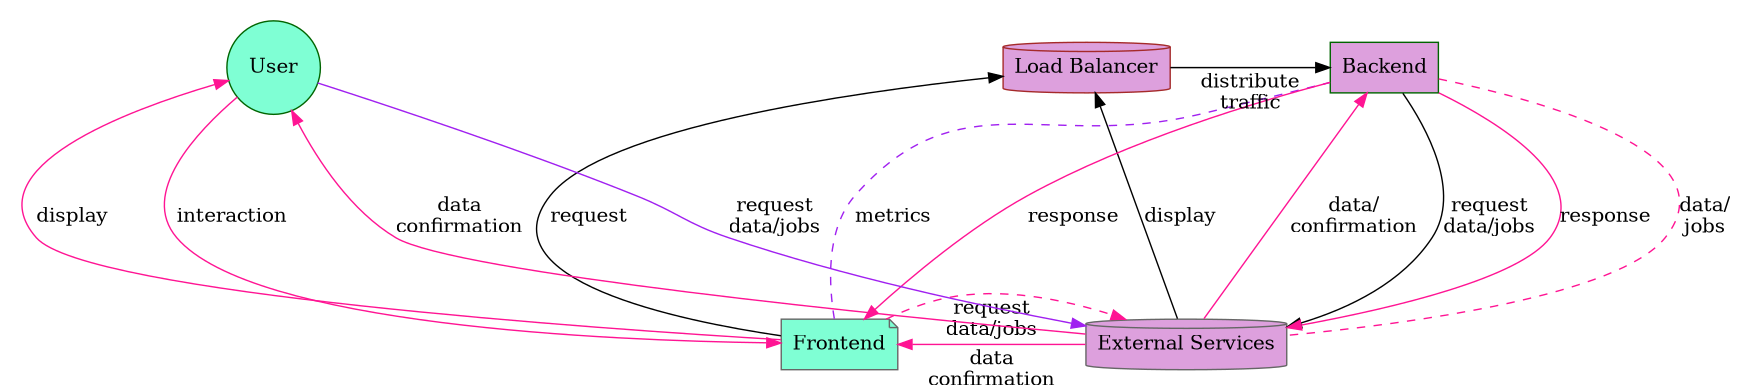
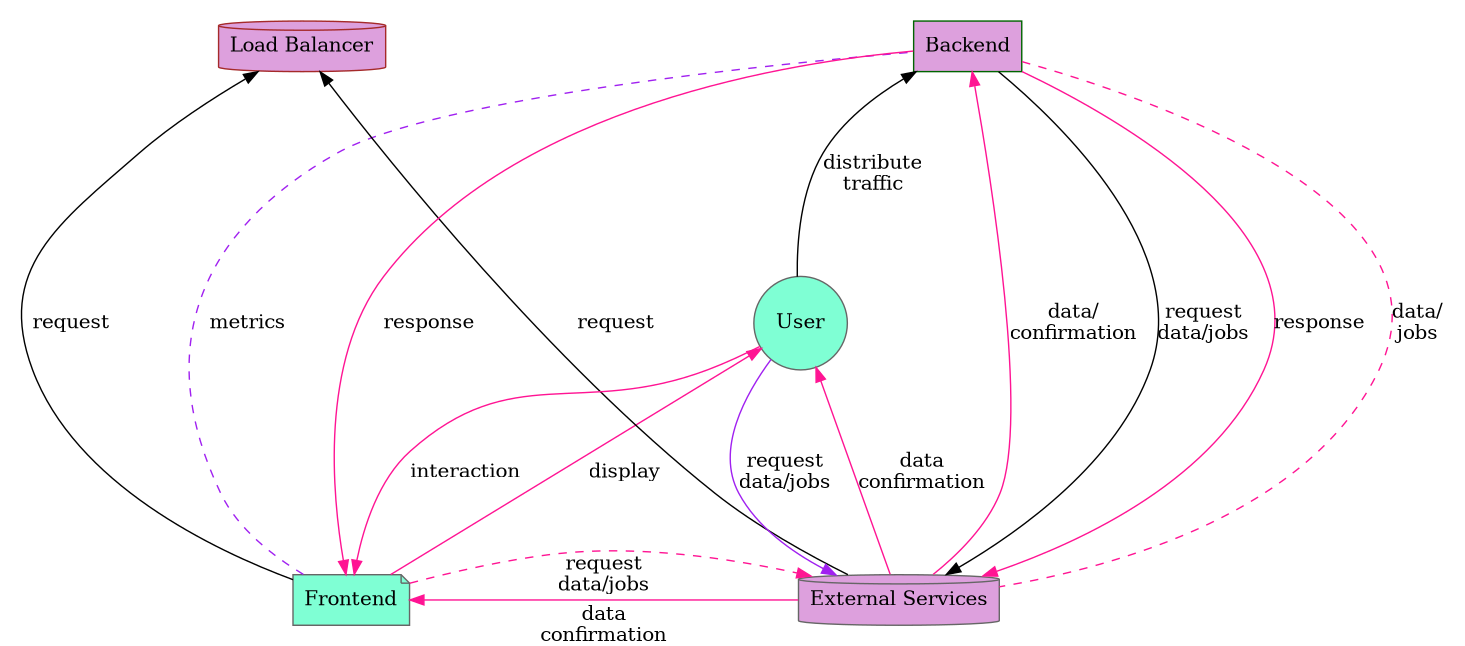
node "User": color darkgreen -> gray40
edge "Load Balancer" -> "Backend": now "User" -> "Backend"
edge "External Services" -> "Load Balancer": label "display" -> "request"
